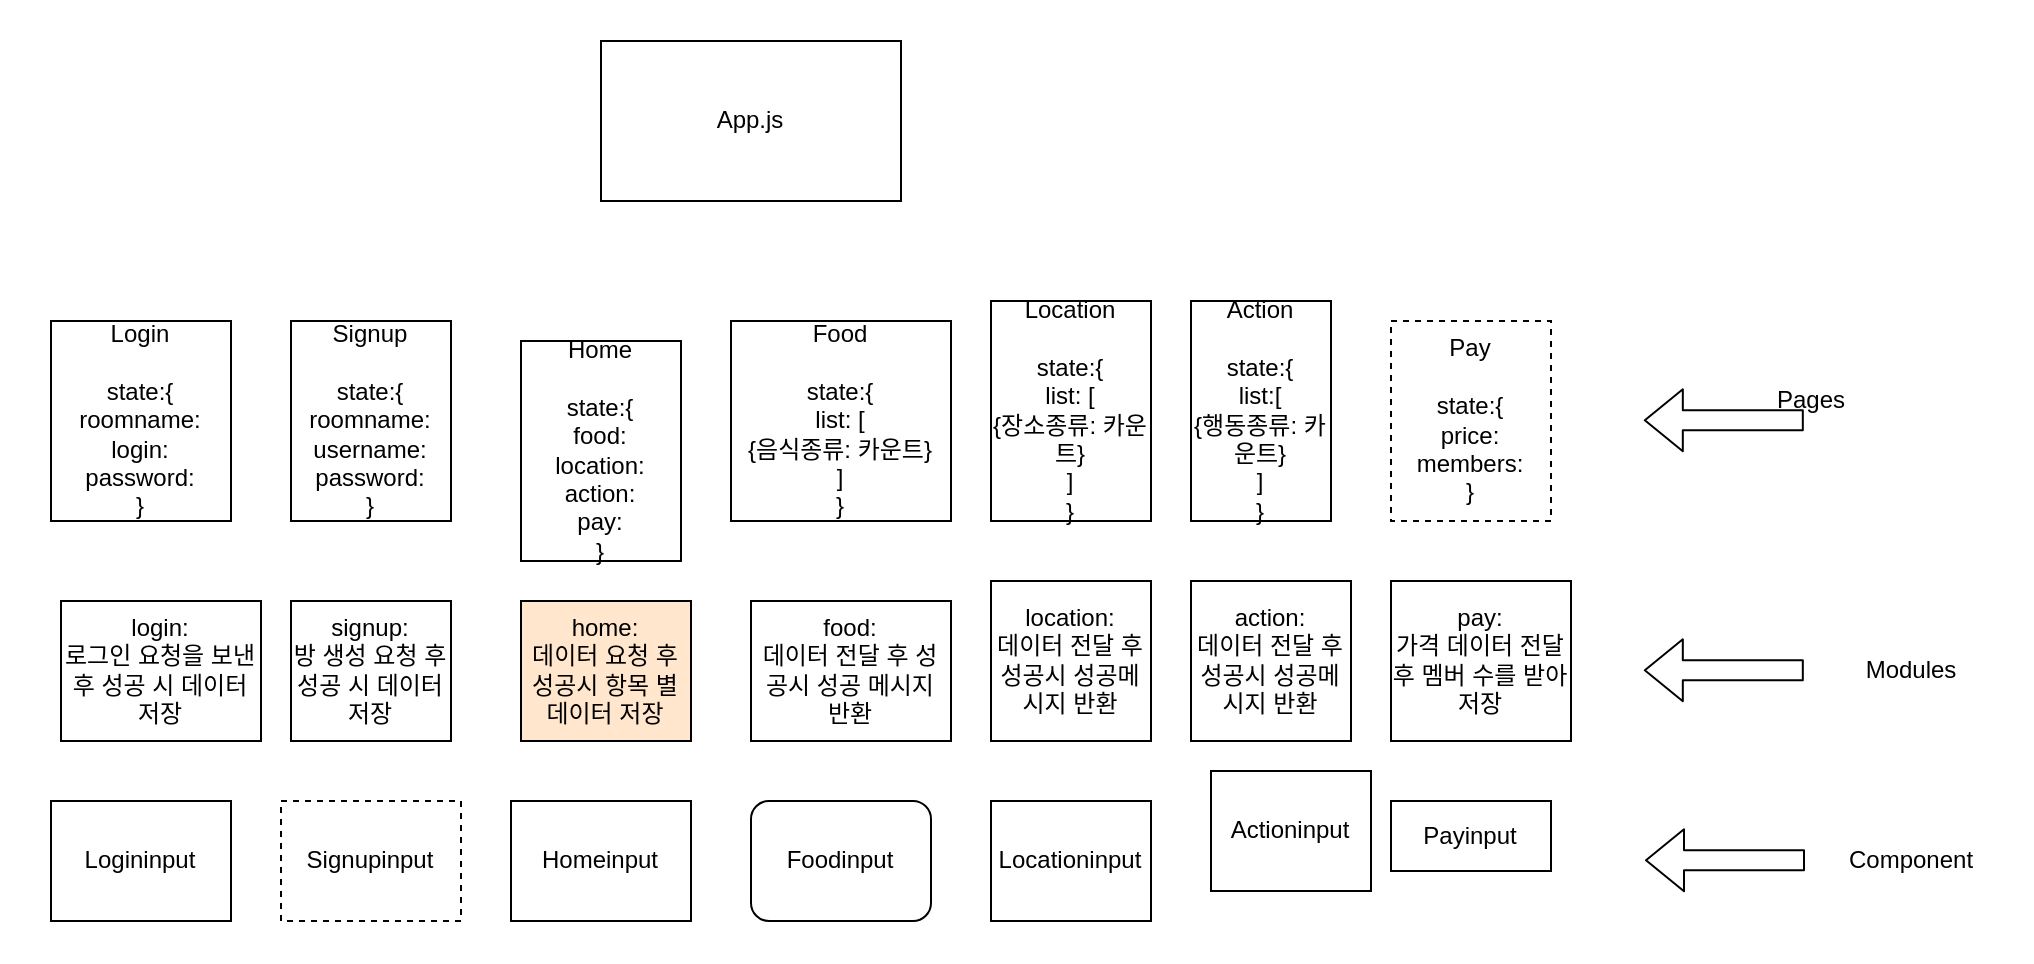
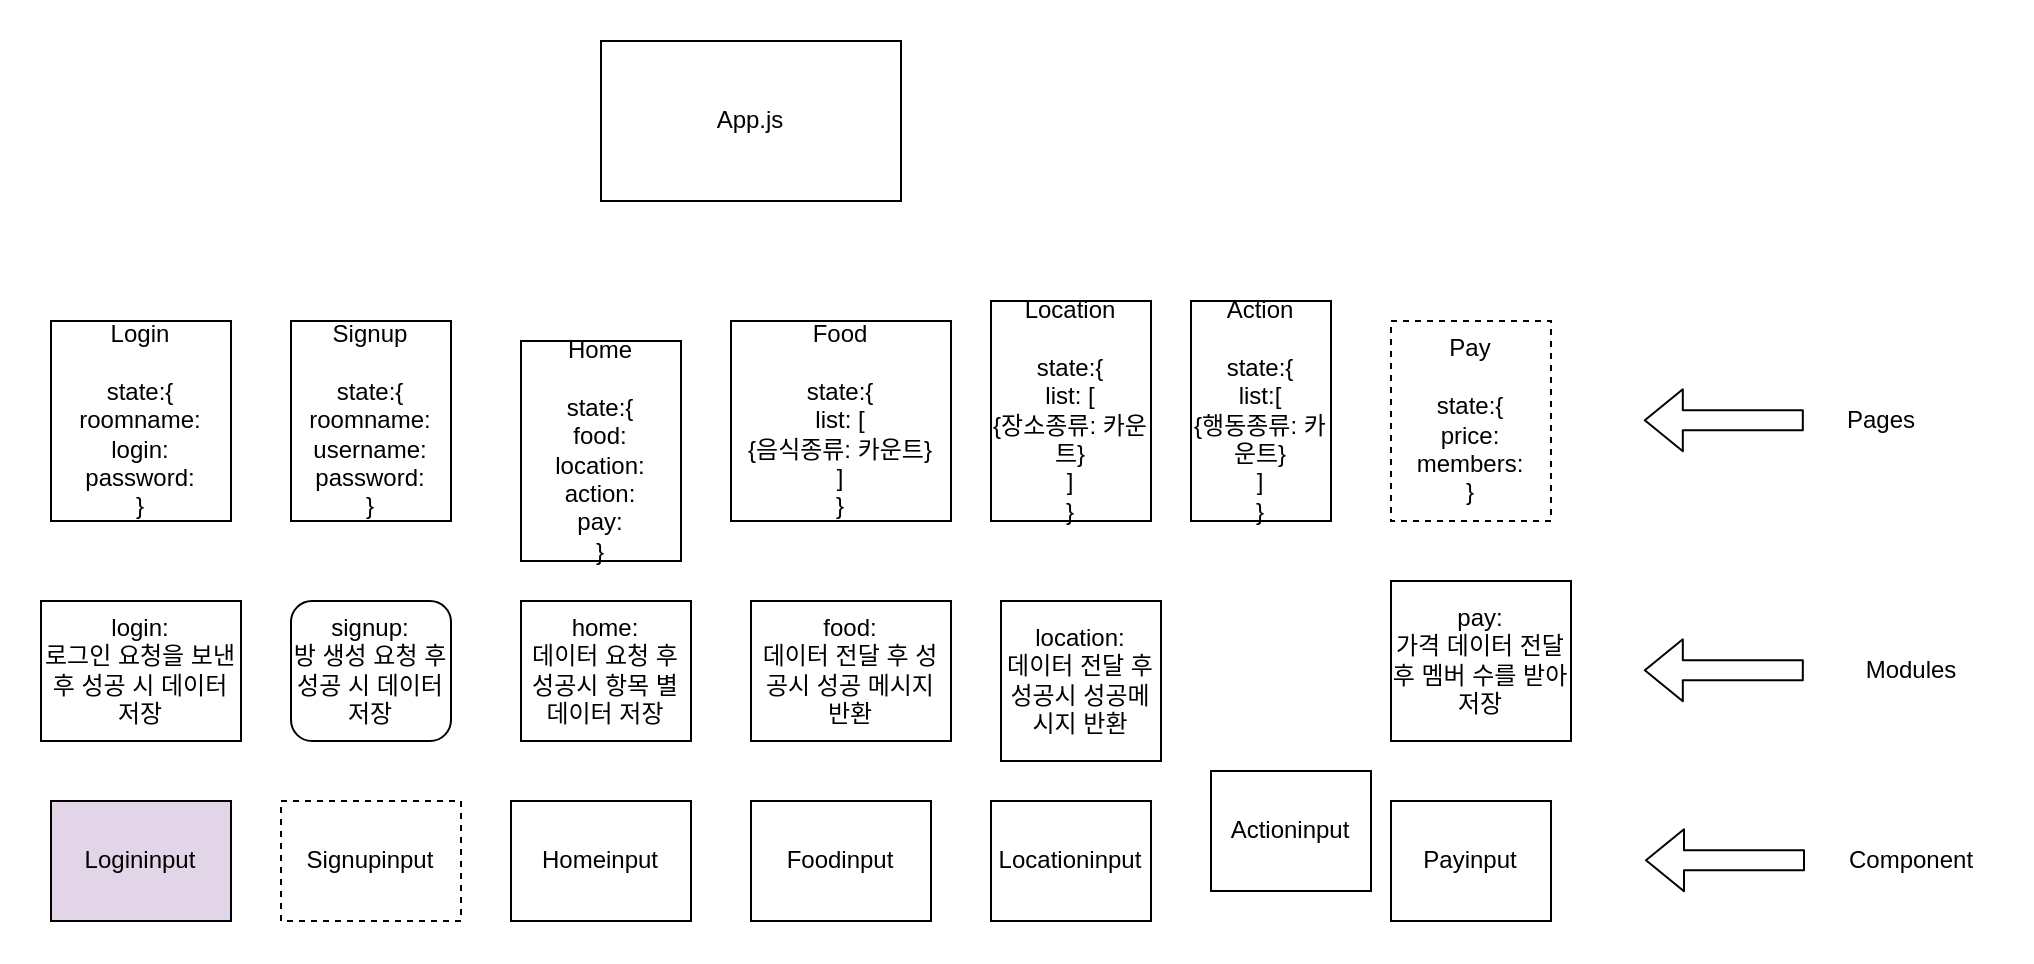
node "Pages": moved (1811, 401) -> (1881, 421)
node "location: 데이터 전달 후 성공시 성공메시지 반환": moved (1071, 661) -> (1081, 681)
node "action: 데이터 전달 후 성공시 성공메시지 반환": removed
node "login: 로그인 요청을 보낸 후 성공 시 데이터 저장": moved (161, 671) -> (141, 671)
node "signup: 방 생성 요청 후 성공 시 데이터 저장": shape rectangle -> rounded rectangle
node "home: 데이터 요청 후 성공시 항목 별 데이터 저장": fillcolor #ffe6cc -> #ffffff
node "Payinput": size 160x70 -> 160x120
node "Logininput": fillcolor #ffffff -> #e1d5e7
node "Foodinput": shape rounded rectangle -> rectangle
